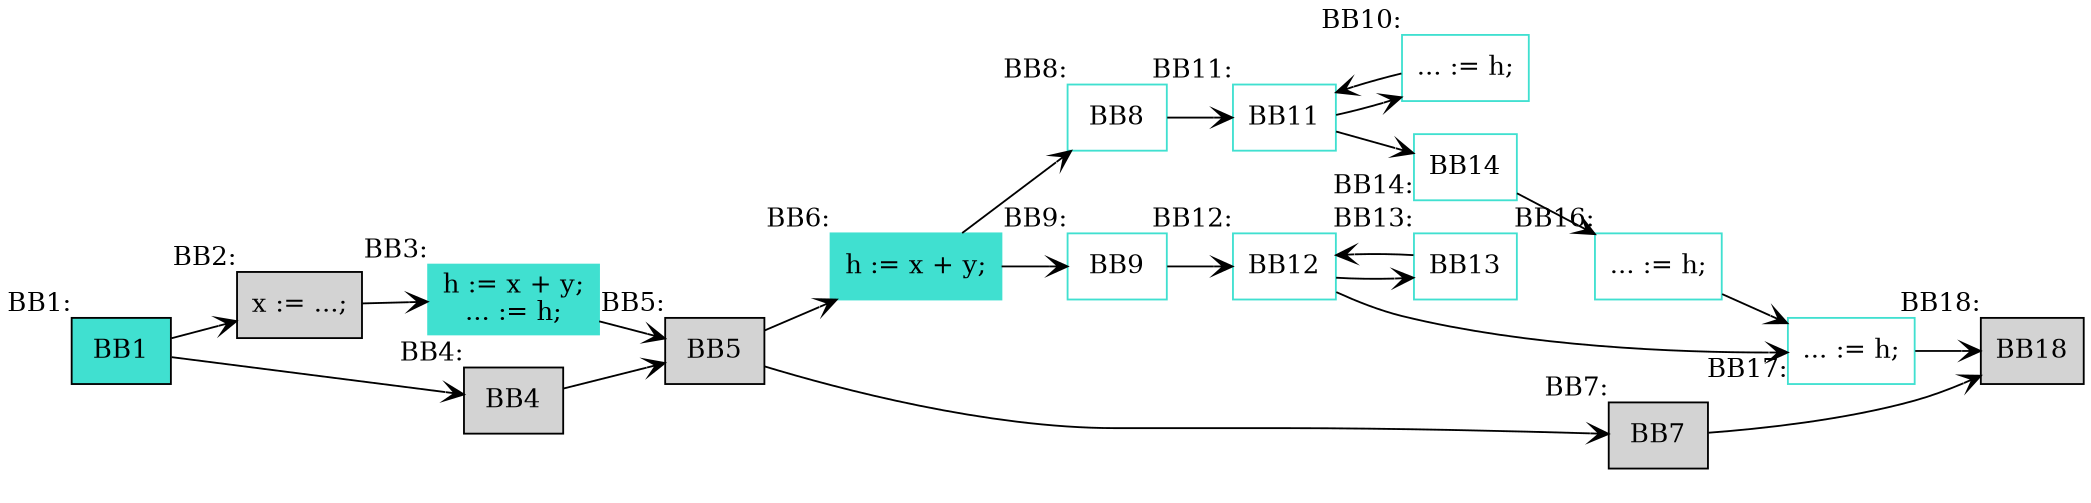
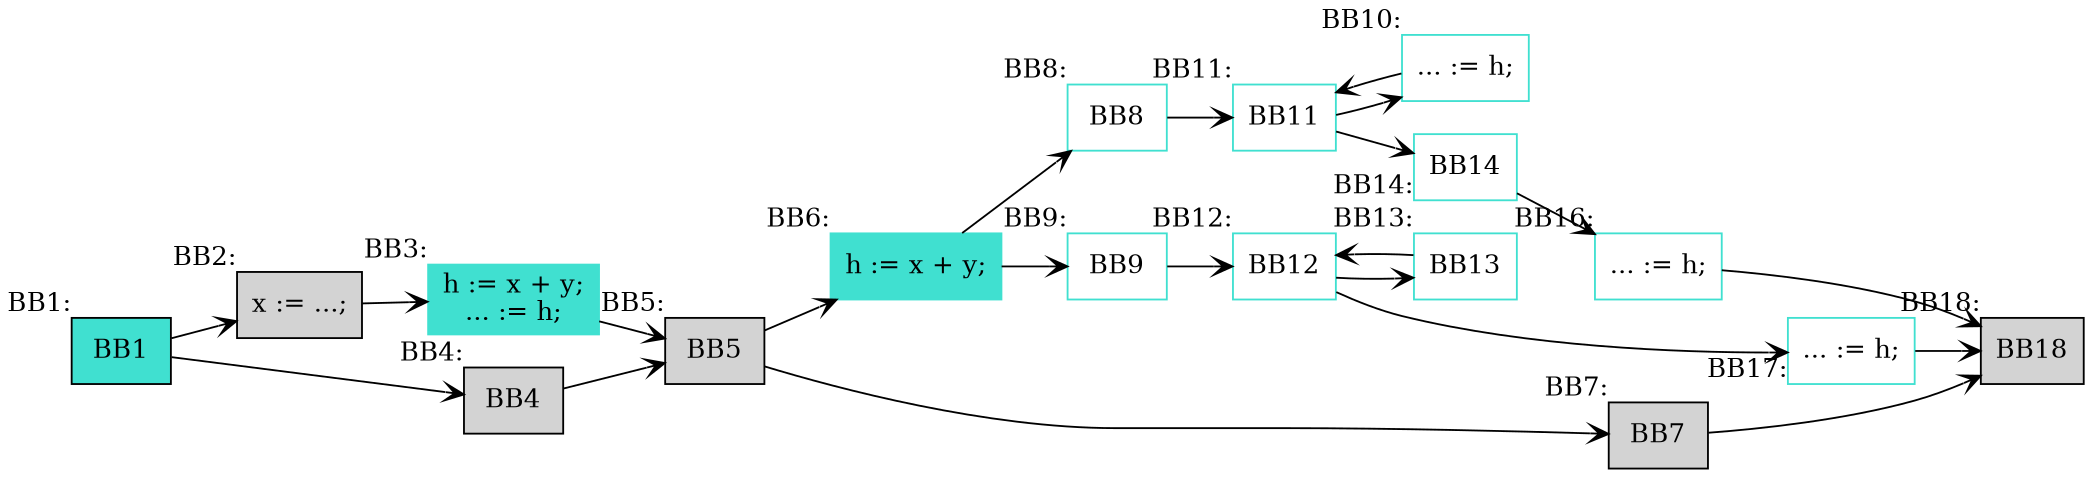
edge "... := h; BB16:" -> "... := h; BB17:": now "... := h; BB16:" -> "BB18 BB18:"
